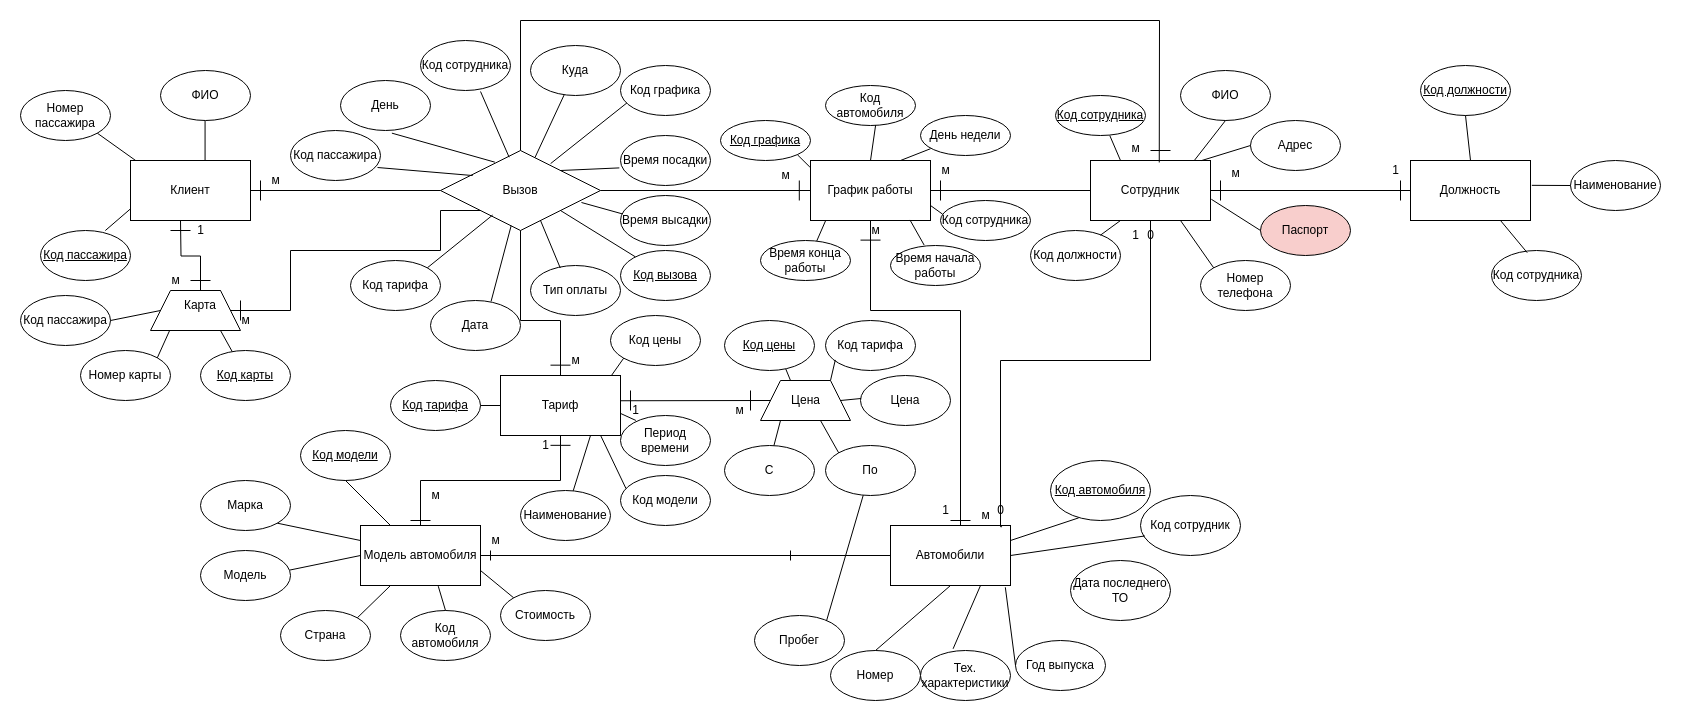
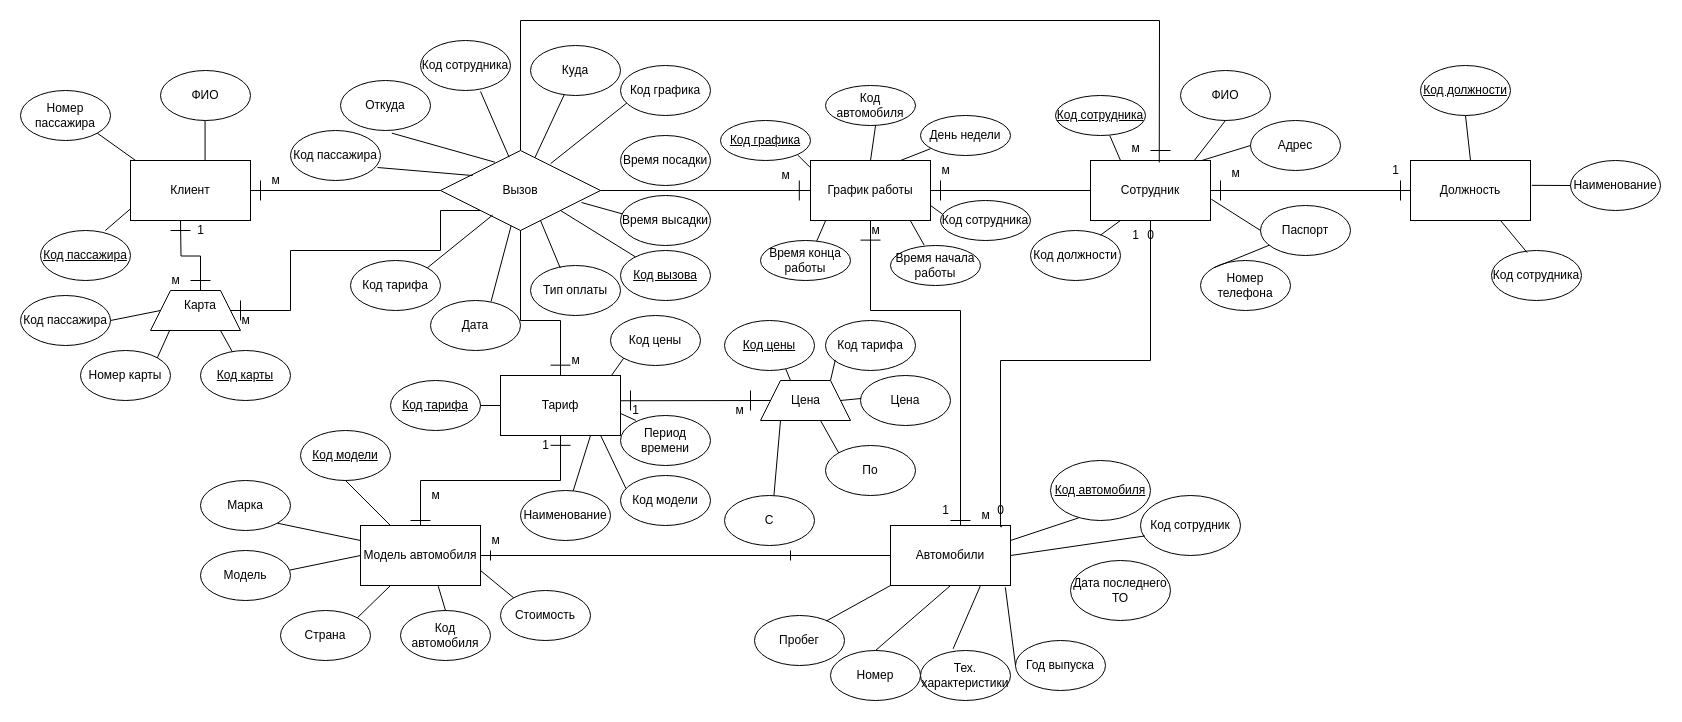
node "День": label "День" -> "Откуда"
edge "Время посадки" -- "Вызов": removed
node "Паспорт": fillcolor #f8cecc -> #ffffff
edge "Сотрудник" -- "Номер телефона": now "Паспорт" -- "Номер телефона"
node "С": moved (770, 471) -> (770, 521)
edge "По" -- "Пробег": now "Автомобили" -- "Пробег"
